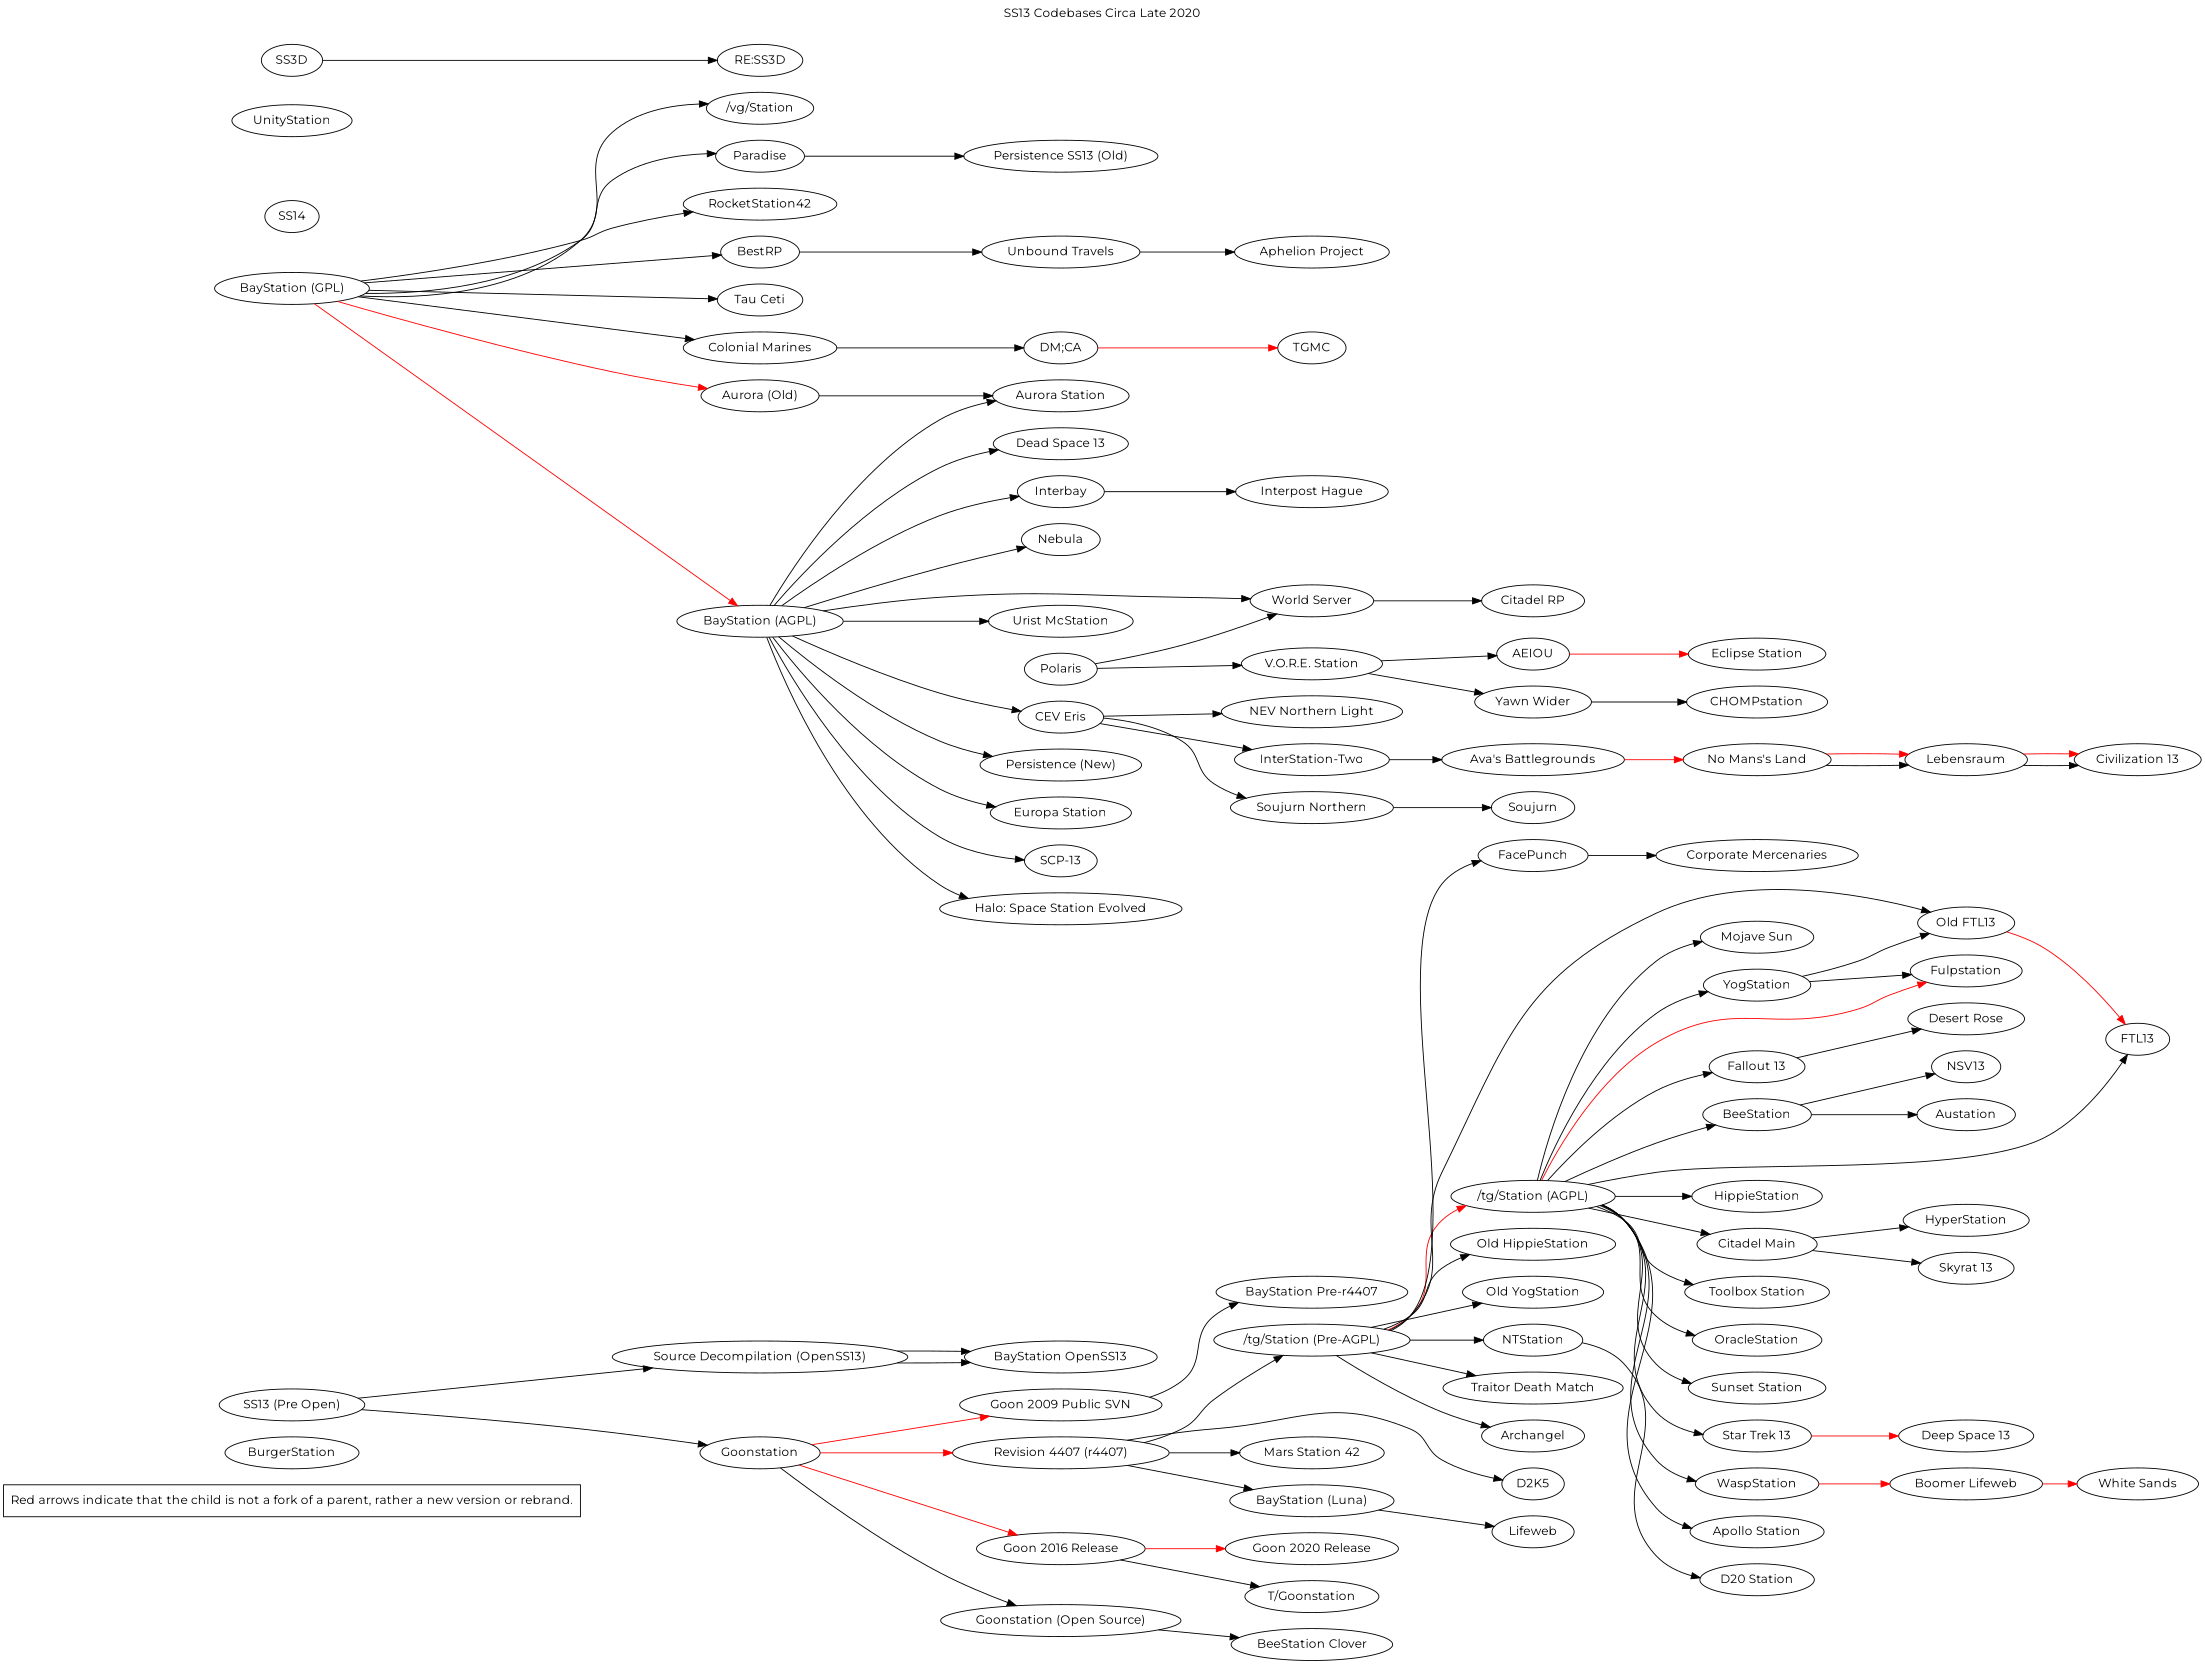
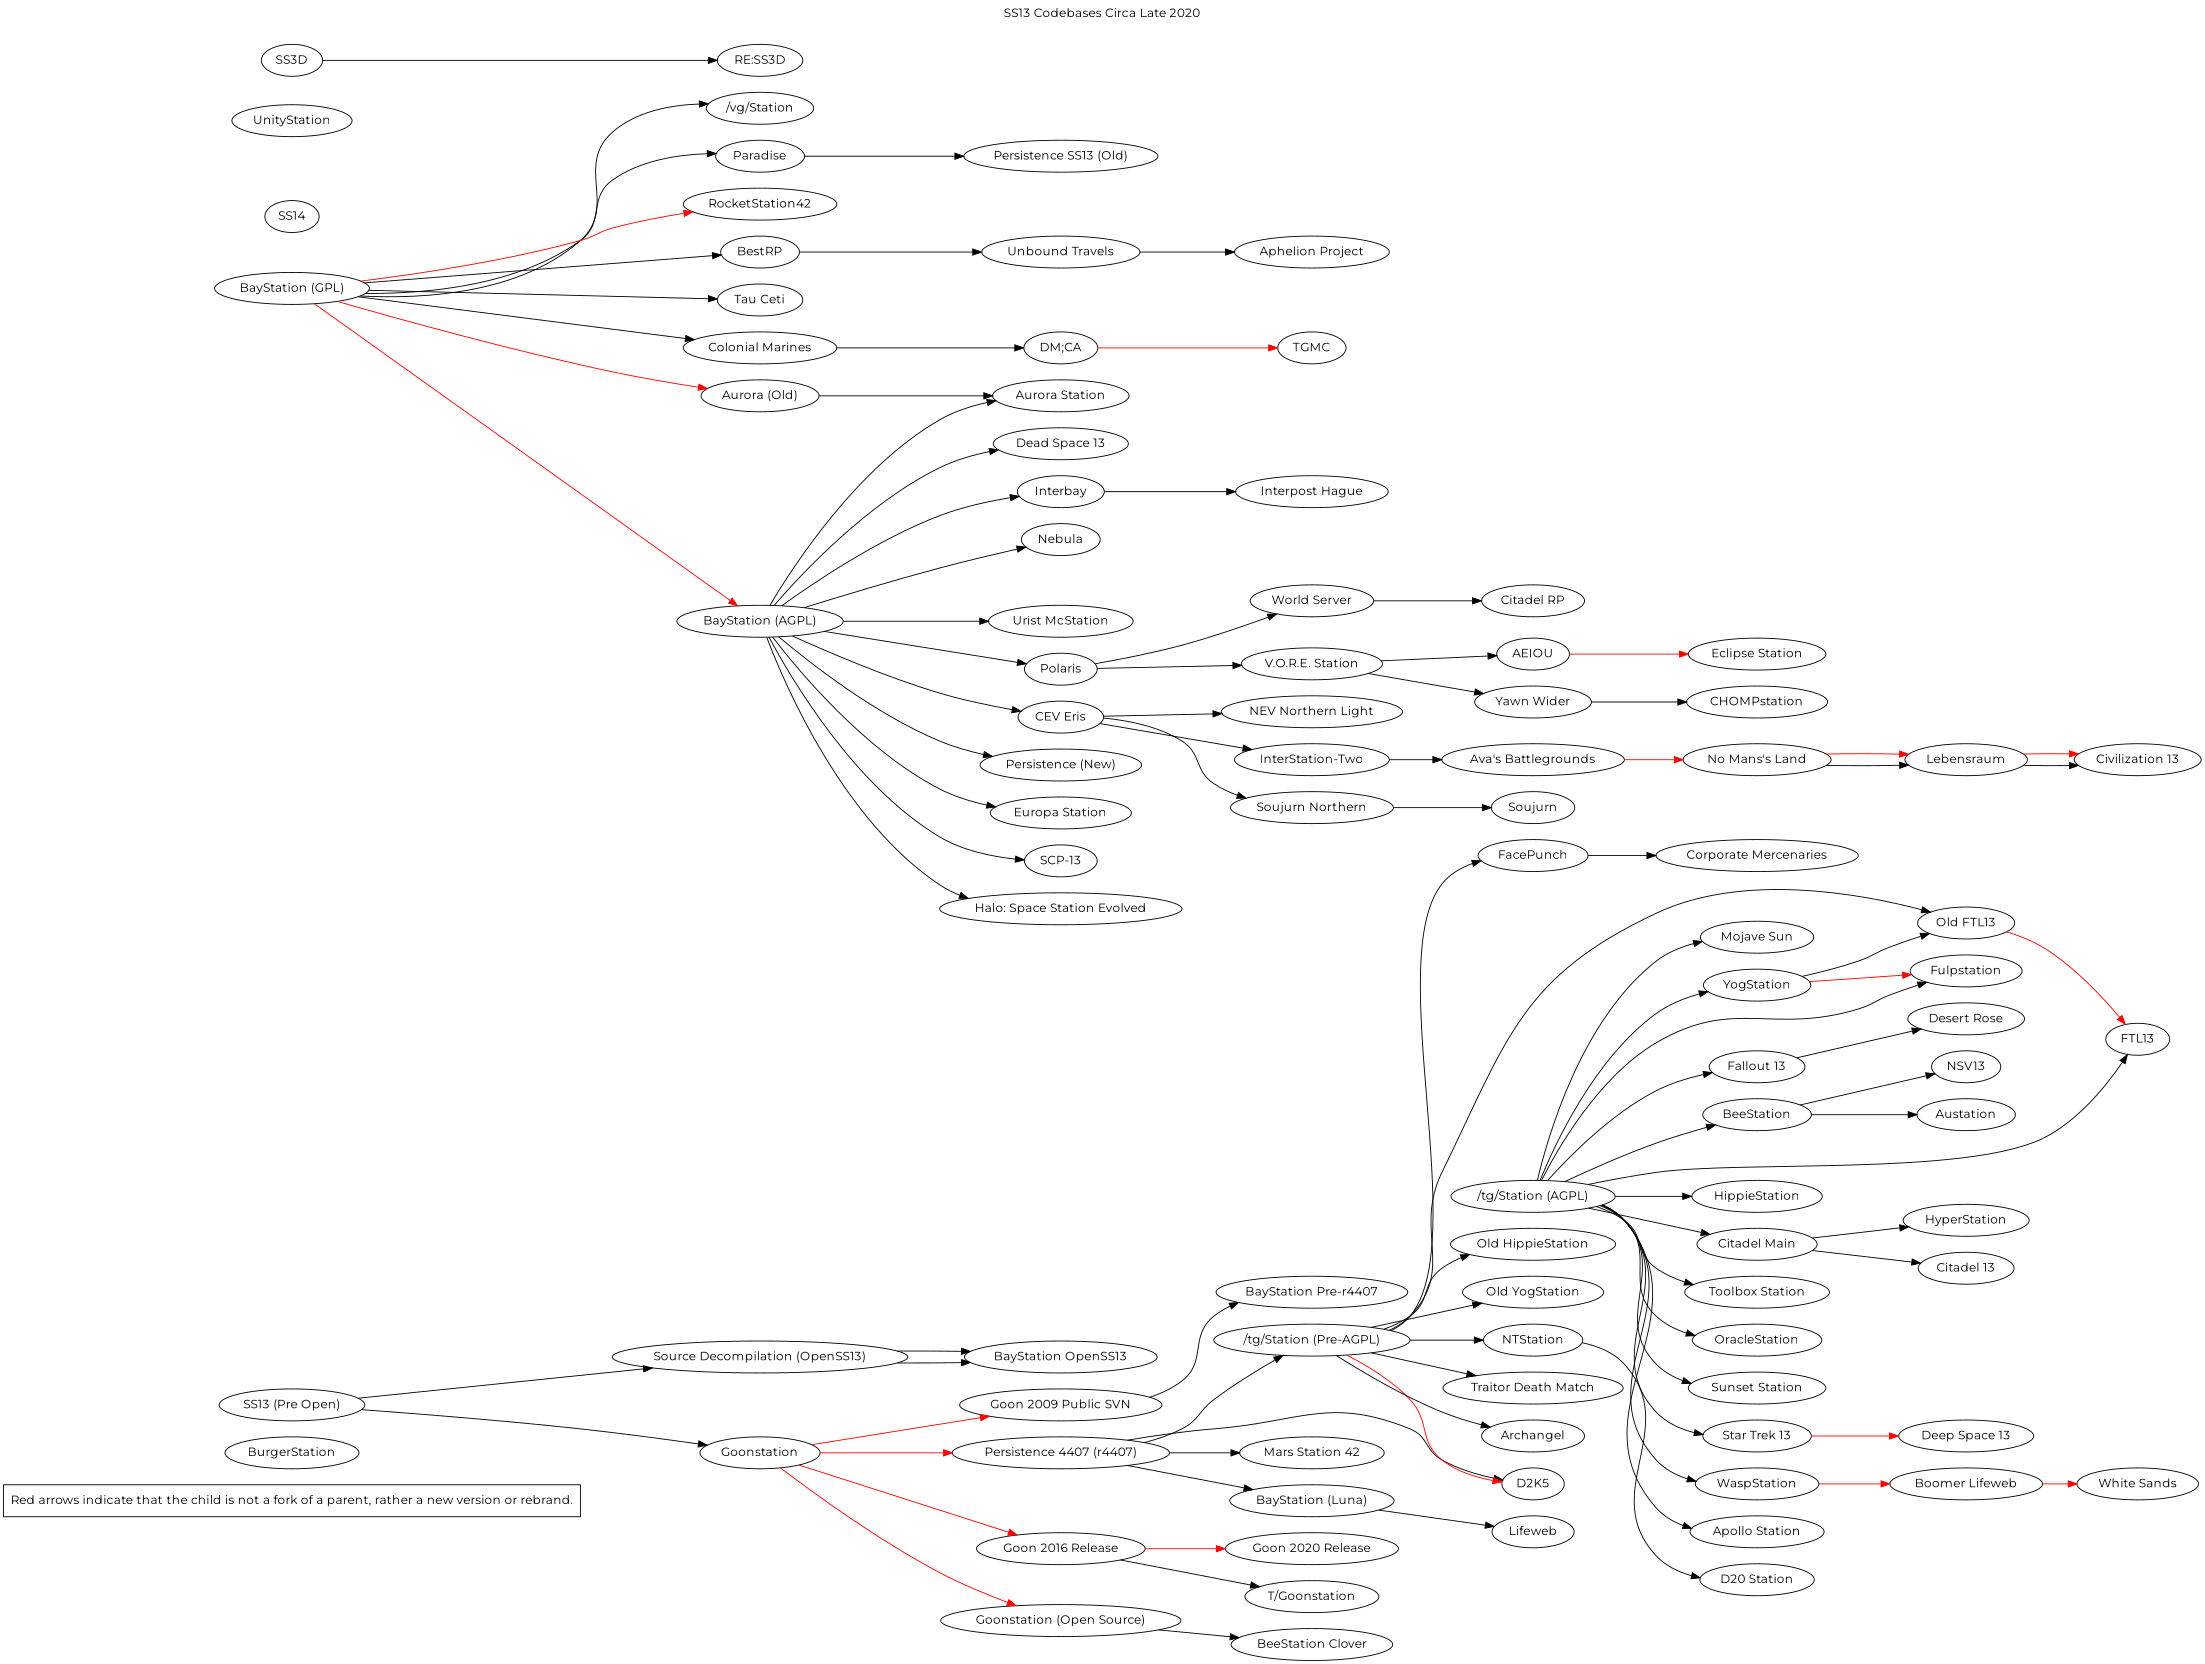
edge "BayStation (GPL)" -> "RocketStation42": color black -> red
edge "BayStation (AGPL)" -> "World Server": now "BayStation (AGPL)" -> "Polaris"
edge "YogStation" -> "Fulpstation": color black -> red
edge "/tg/Station (AGPL)" -> "Fulpstation": color red -> black
node "Skyrat 13": label "Skyrat 13" -> "Citadel 13"
edge "/tg/Station (Pre-AGPL)" -> "/tg/Station (AGPL)": now "/tg/Station (Pre-AGPL)" -> "D2K5"
node "Revision 4407 (r4407)": label "Revision 4407 (r4407)" -> "Persistence 4407 (r4407)"
edge "Goonstation" -> "Goonstation (Open Source)": color black -> red
